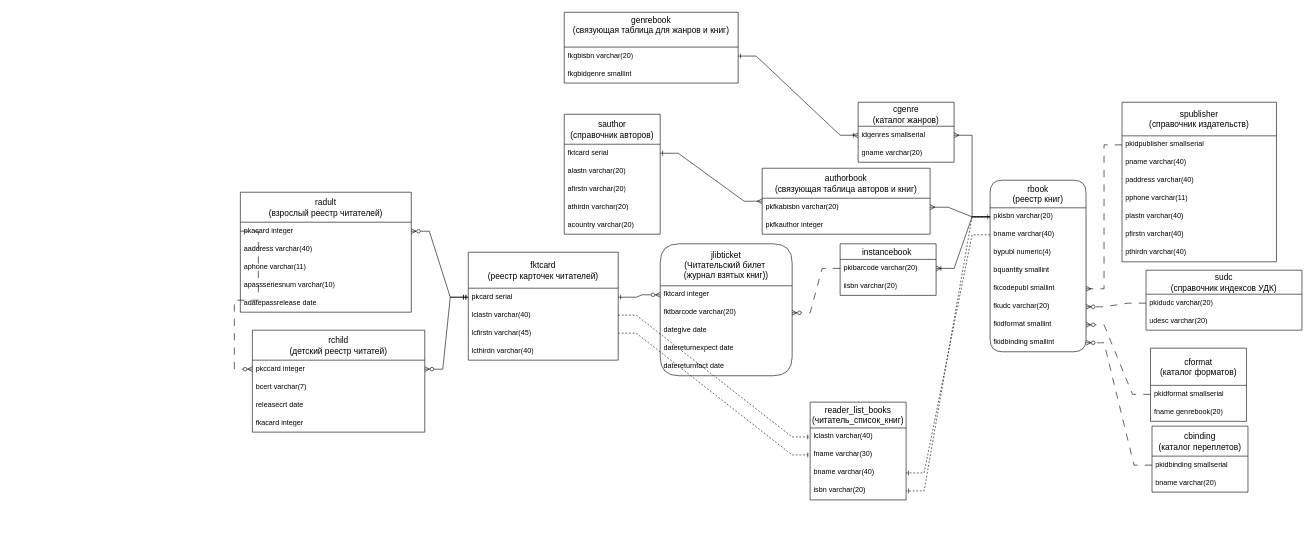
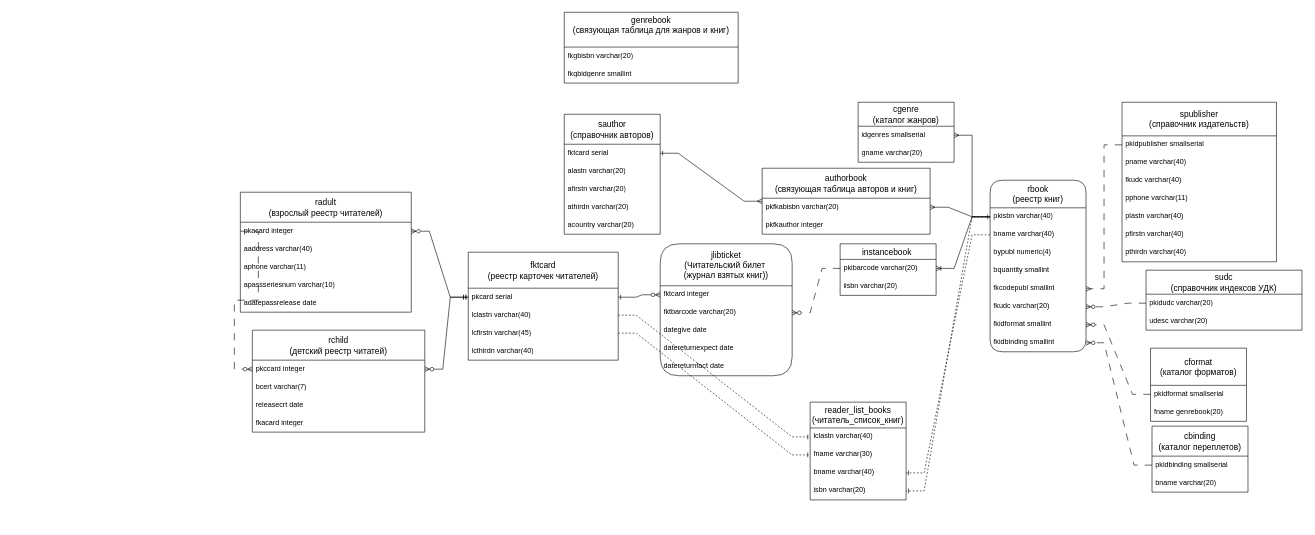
edge "fkgbisbn varchar(20)" -- "idgenres smallserial": removed
node "paddress varchar(40)": label "paddress varchar(40)" -> "fkudc varchar(40)"
node "pkisbn varchar(20)": label "pkisbn varchar(20)" -> "pkisbn varchar(40)"
